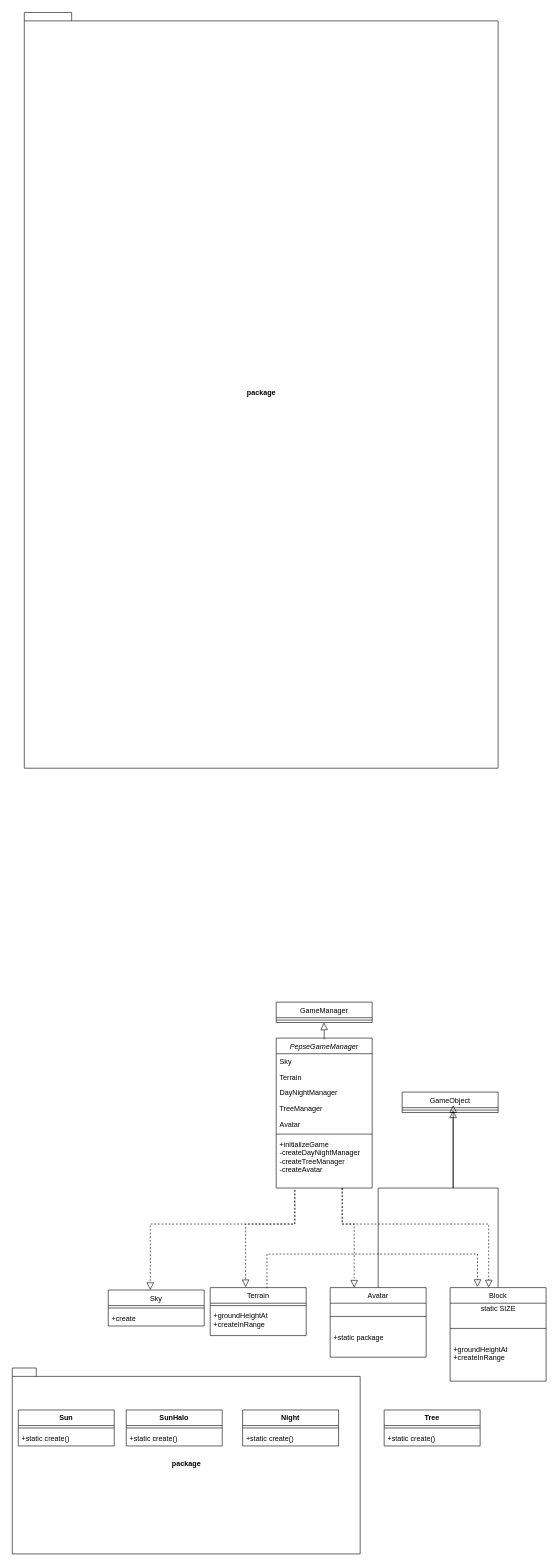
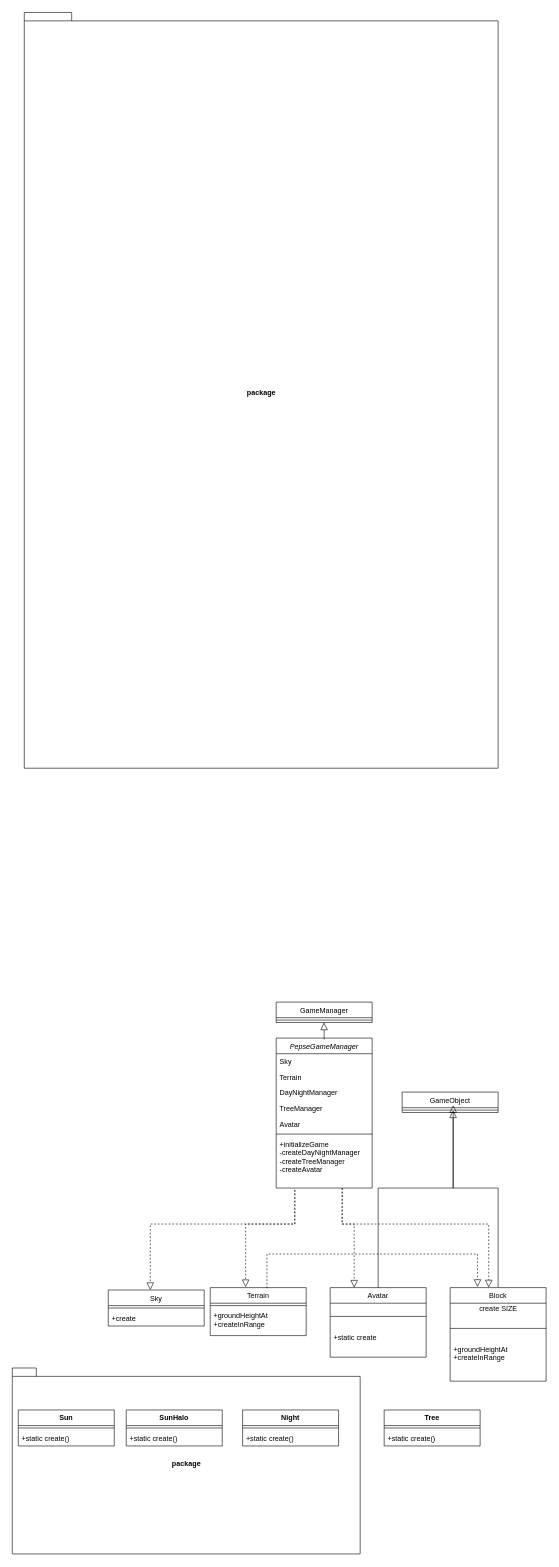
node "static SIZE": label "static SIZE" -> "create SIZE"
node "+static package": label "+static package" -> "+static create"
